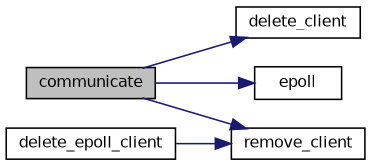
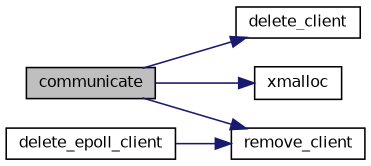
node "epoll": label "epoll" -> "xmalloc"
